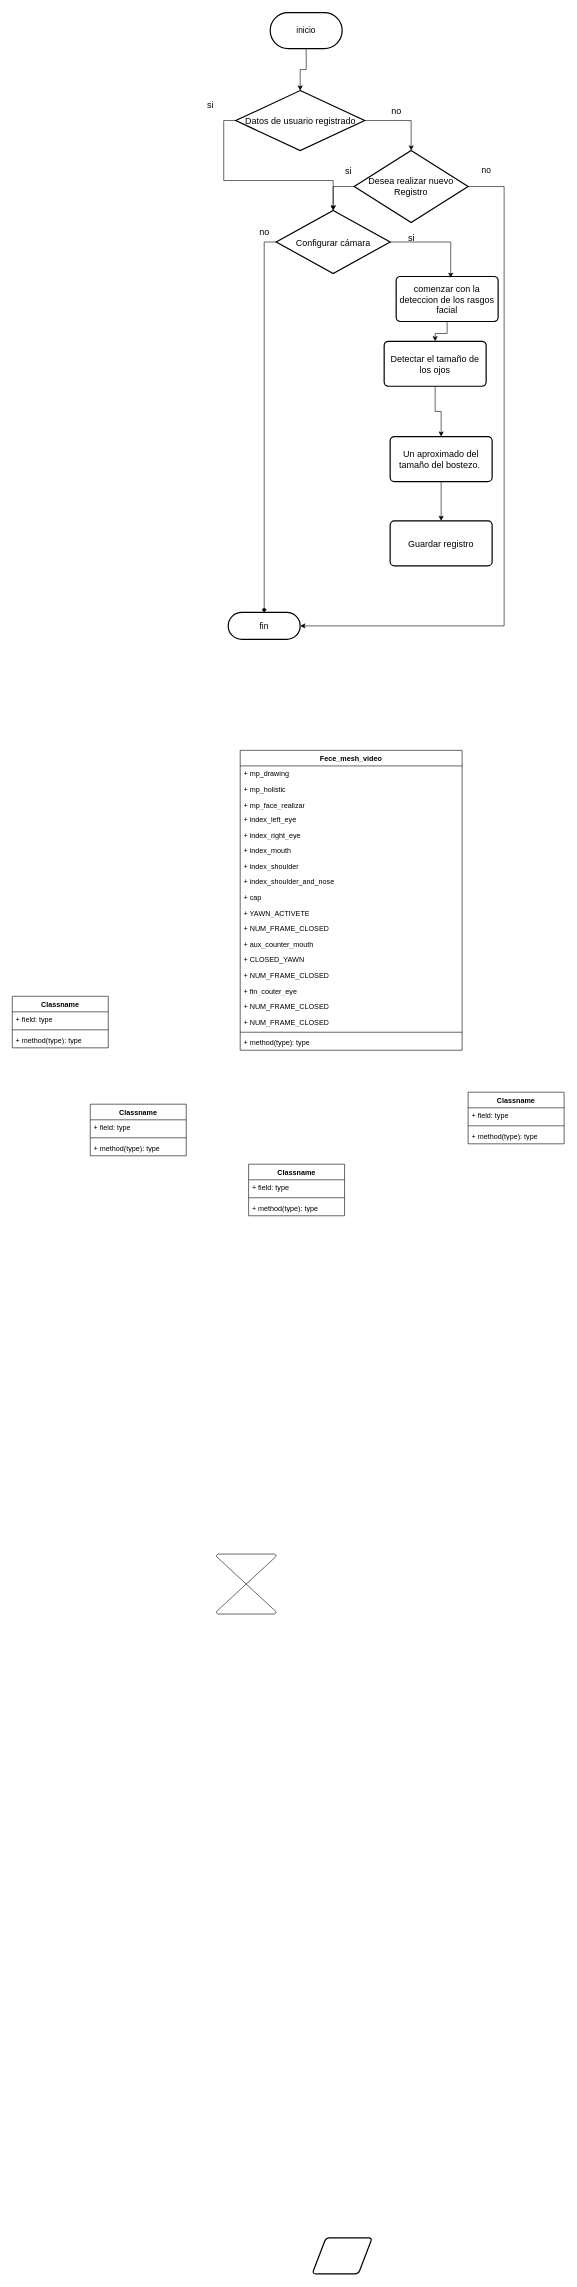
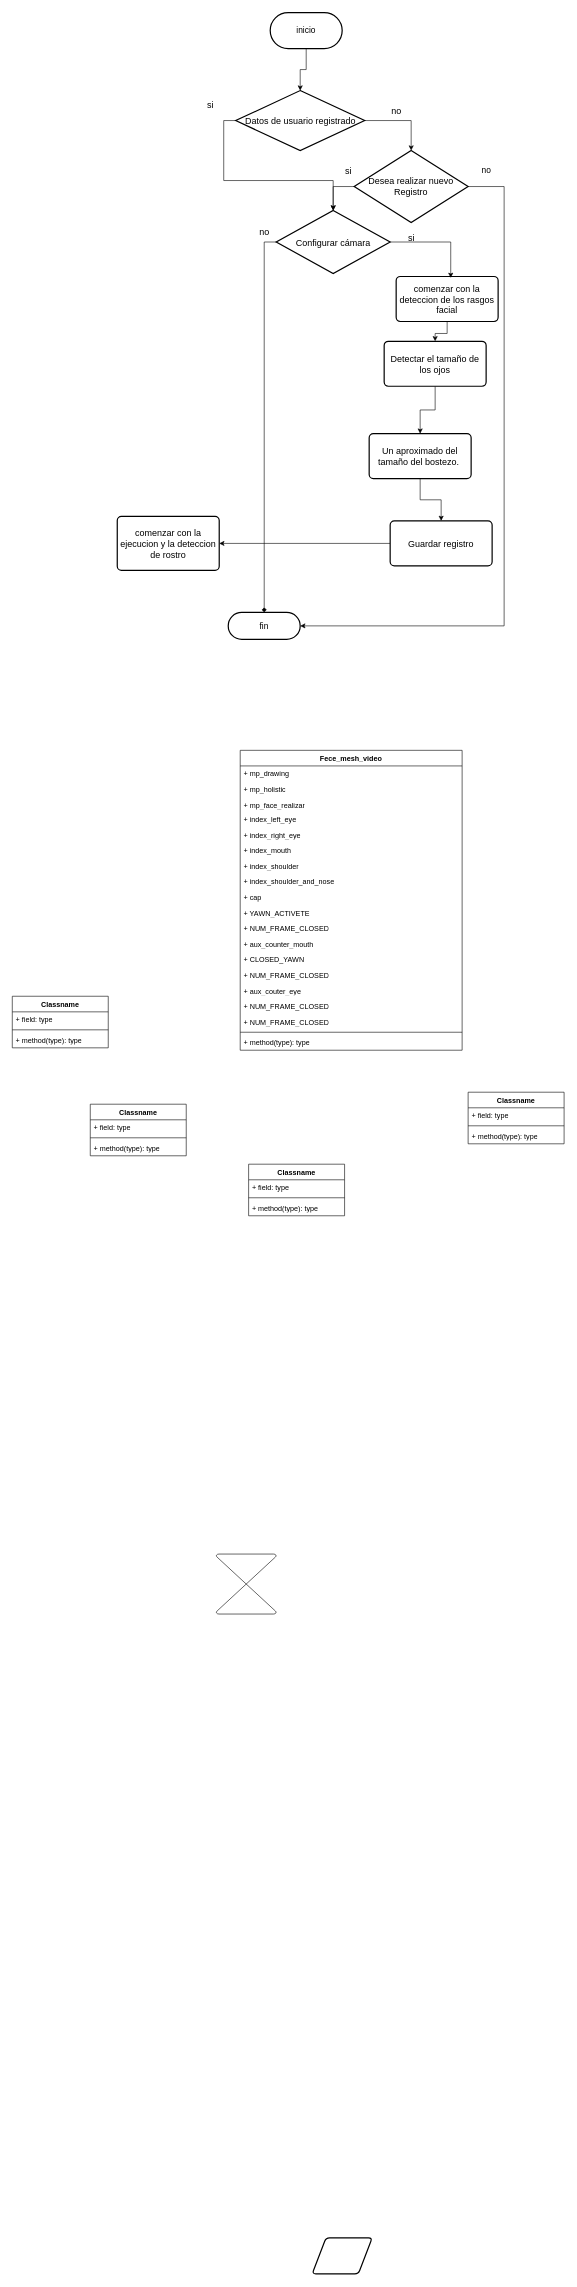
node "Un aproximado del tamaño del bostezo.": moved (441, 459) -> (420, 456)
node "comenzar con la ejecucion y la deteccion de rostro": added
edge "Guardar registro" -> "comenzar con la ejecucion y la deteccion de rostro": added
node "+ fin_couter_eye": label "+ fin_couter_eye" -> "+ aux_couter_eye"
